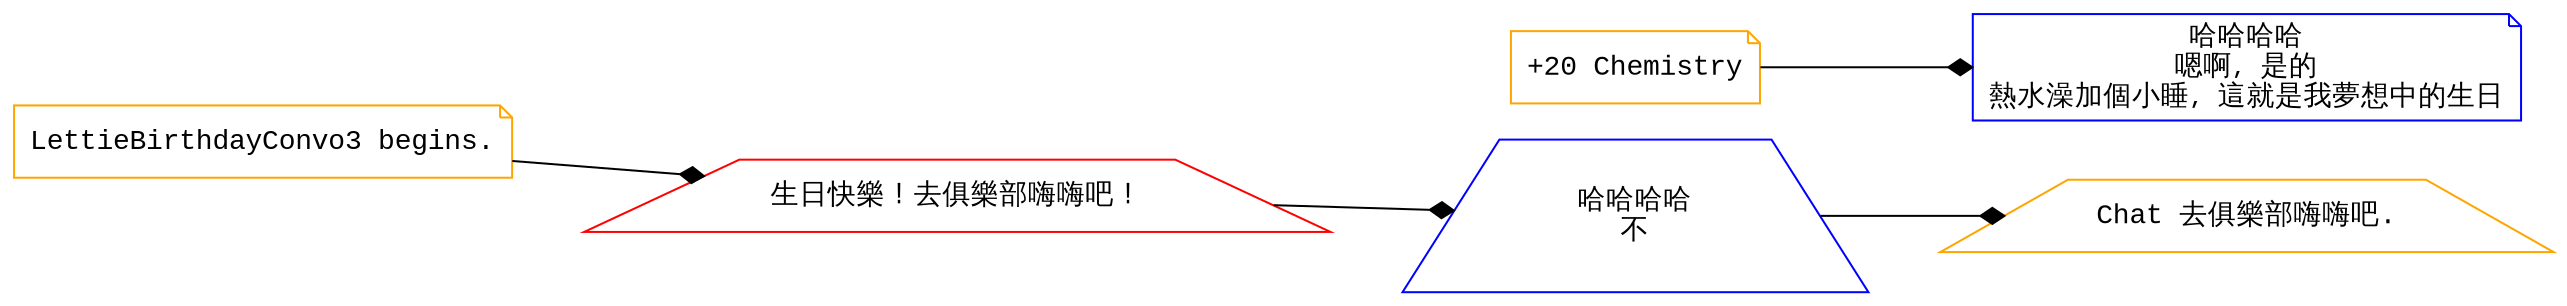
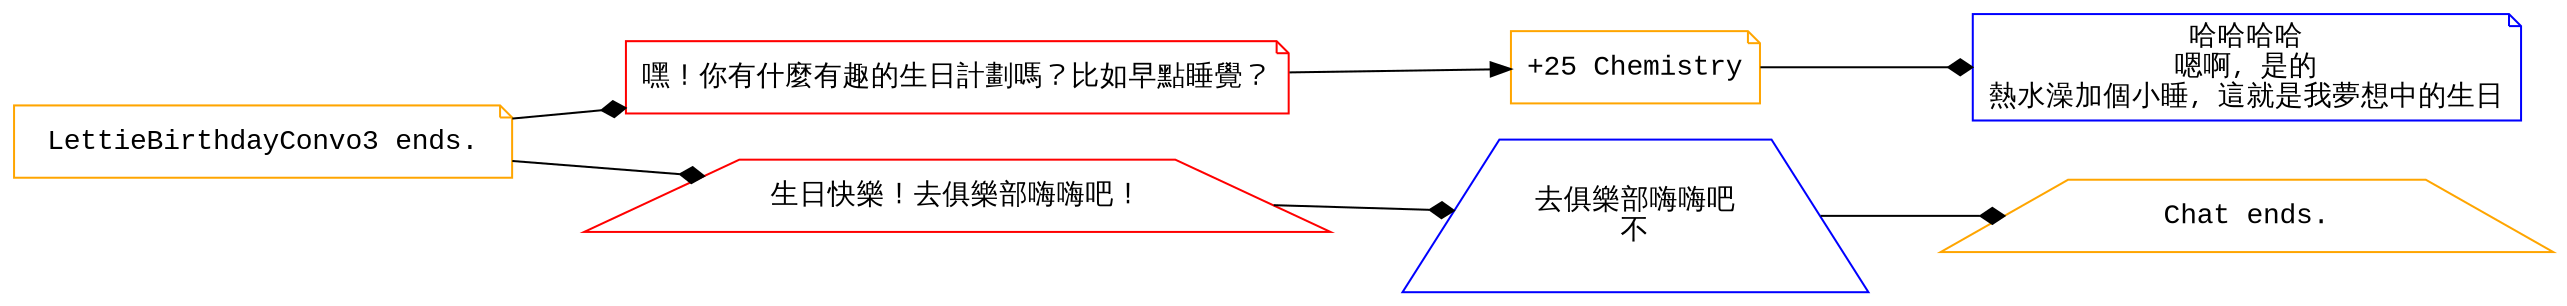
node "+20 Chemistry": label "+20 Chemistry" -> "+25 Chemistry"
node "嘿！你有什麼有趣的生日計劃嗎？比如早點睡覺？": added
node "LettieBirthdayConvo3 begins.": label "LettieBirthdayConvo3 begins." -> "LettieBirthdayConvo3 ends."
node "哈哈哈哈 不": label "哈哈哈哈 不" -> "去俱樂部嗨嗨吧 不"
node "Chat 去俱樂部嗨嗨吧.": label "Chat 去俱樂部嗨嗨吧." -> "Chat ends."
